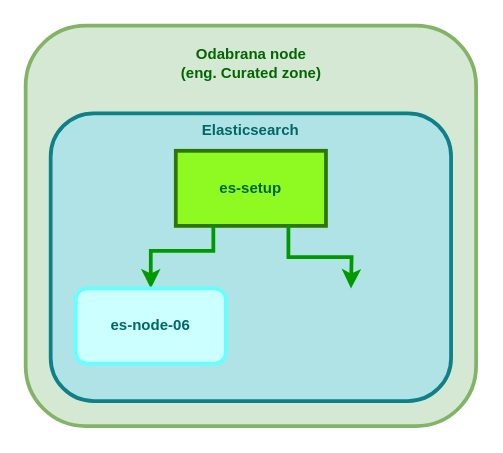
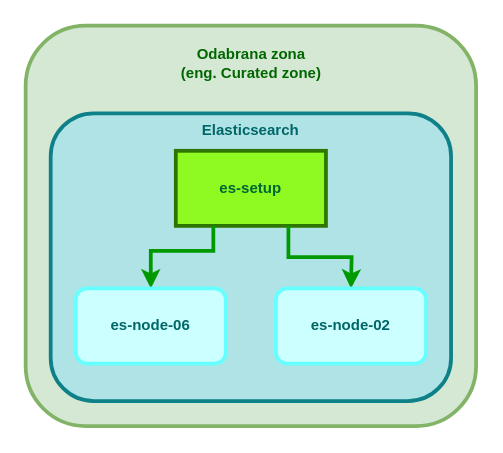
node "Odabrana node(eng. Curated zone)": label "Odabrana node(eng. Curated zone)" -> "Odabrana zona(eng. Curated zone)"
node "es-node-02": added
